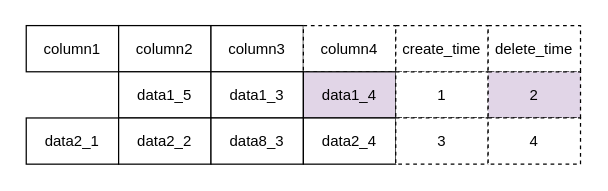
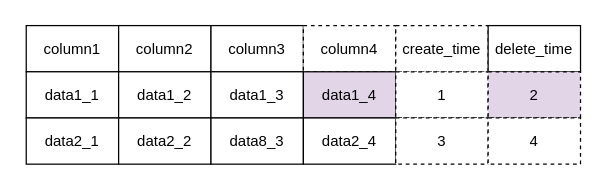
node "delete_time": style dashed -> solid
node "data1_1": added
node "data1_5": label "data1_5" -> "data1_2"
